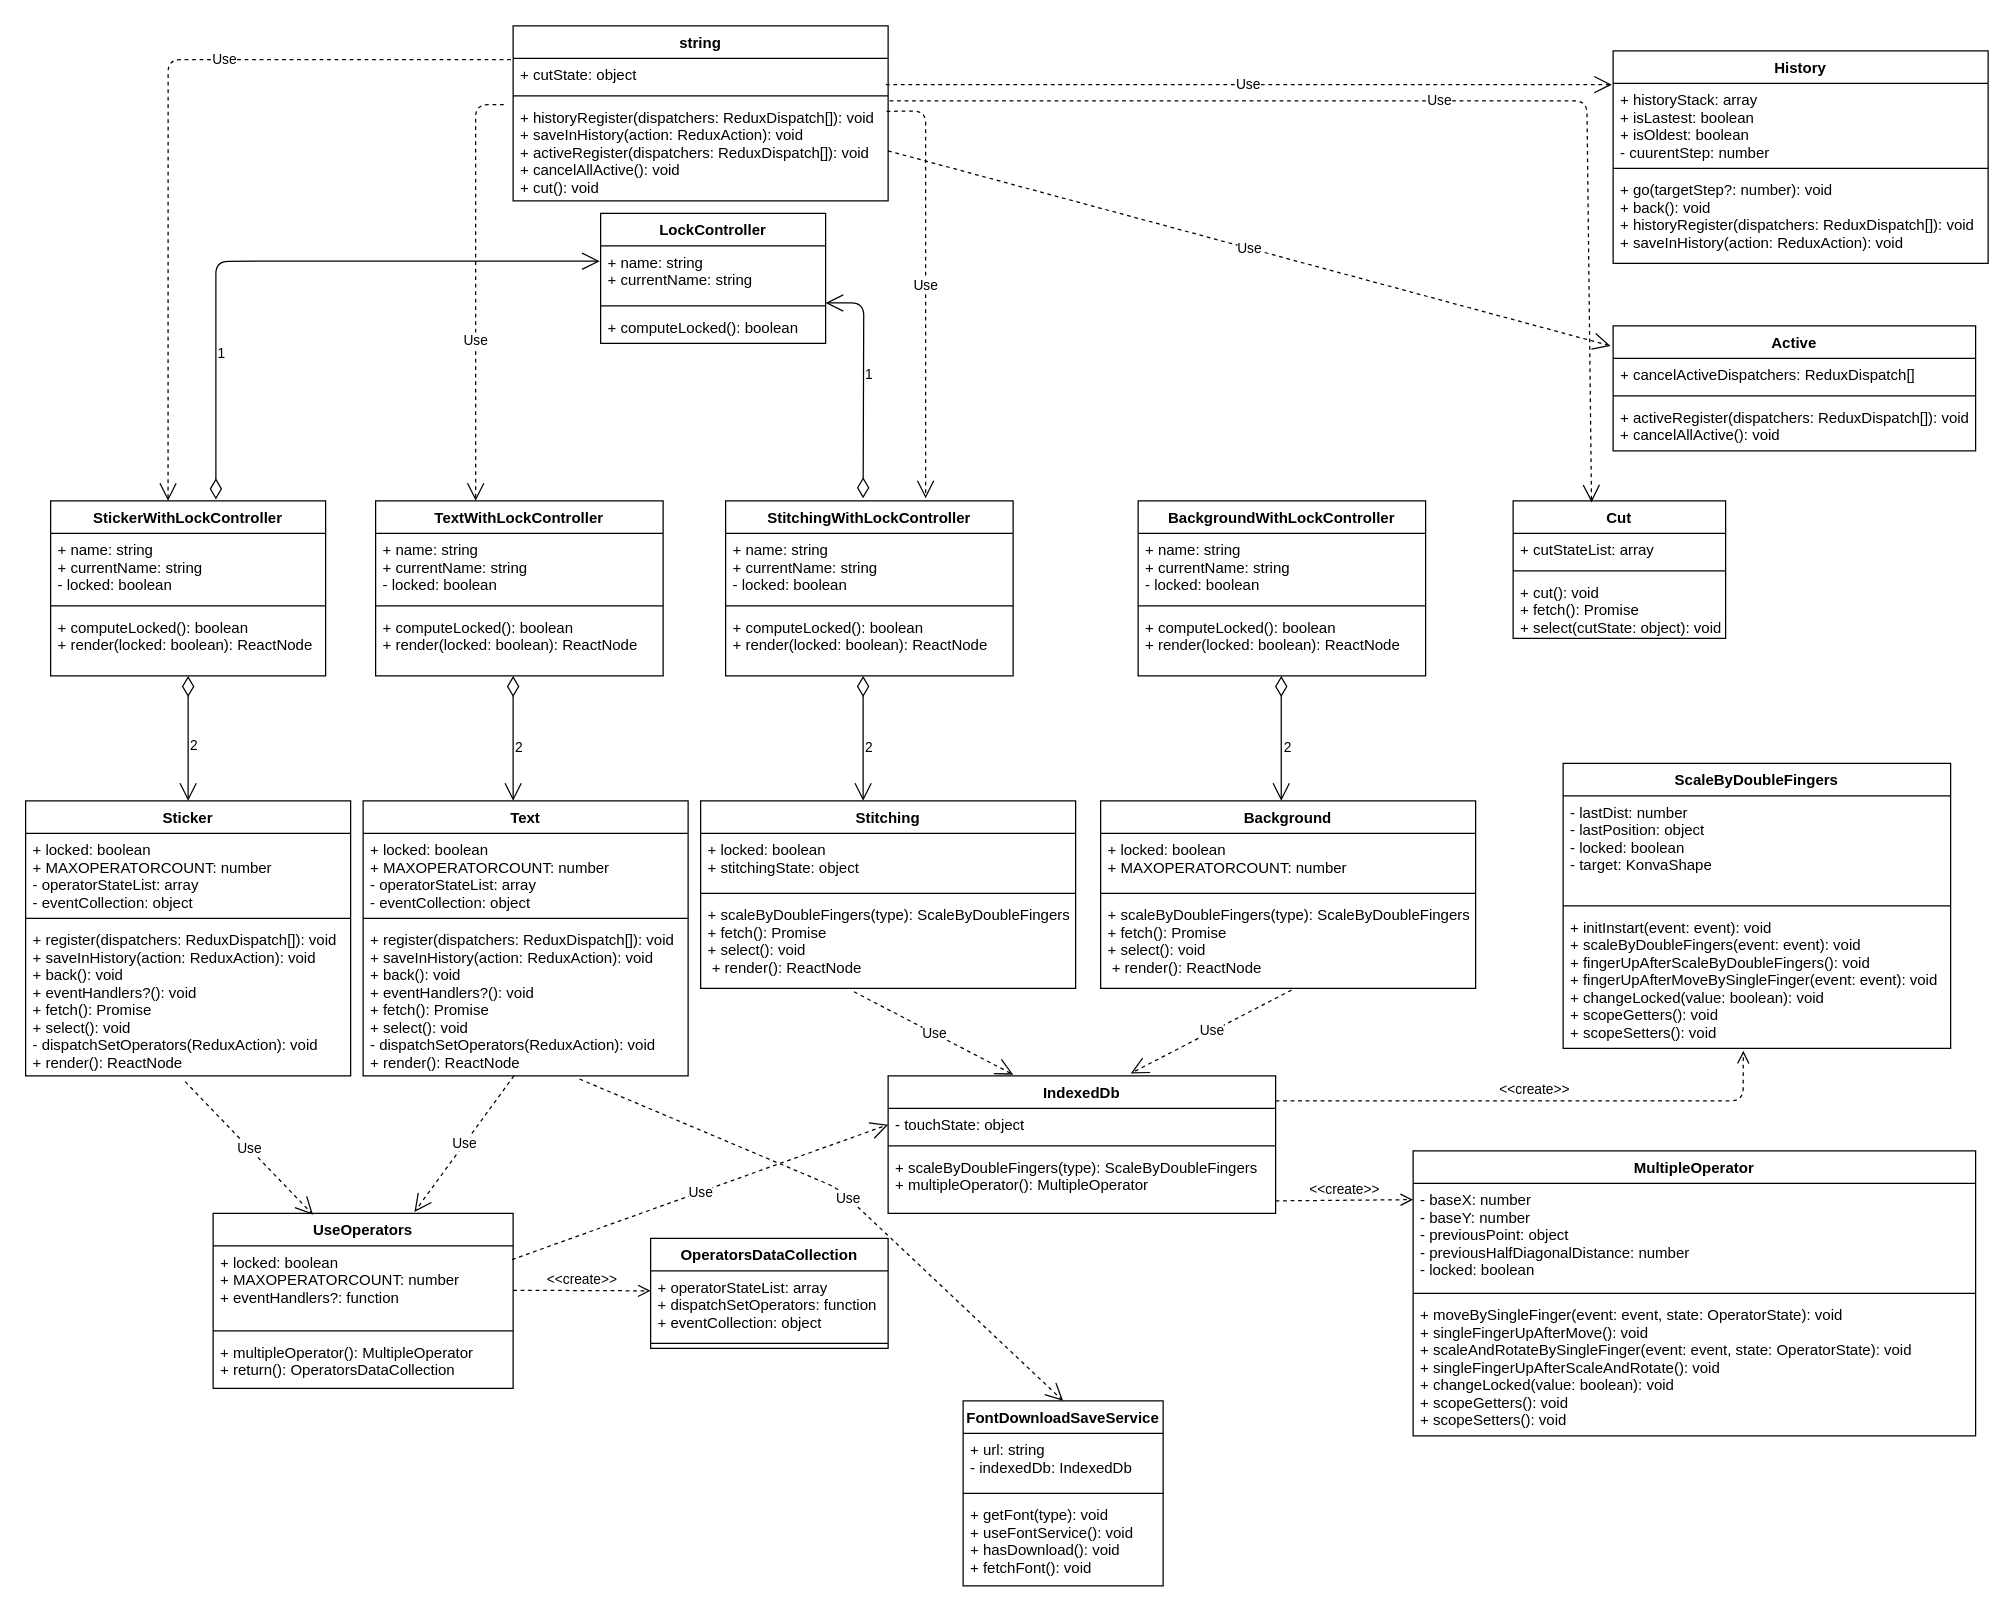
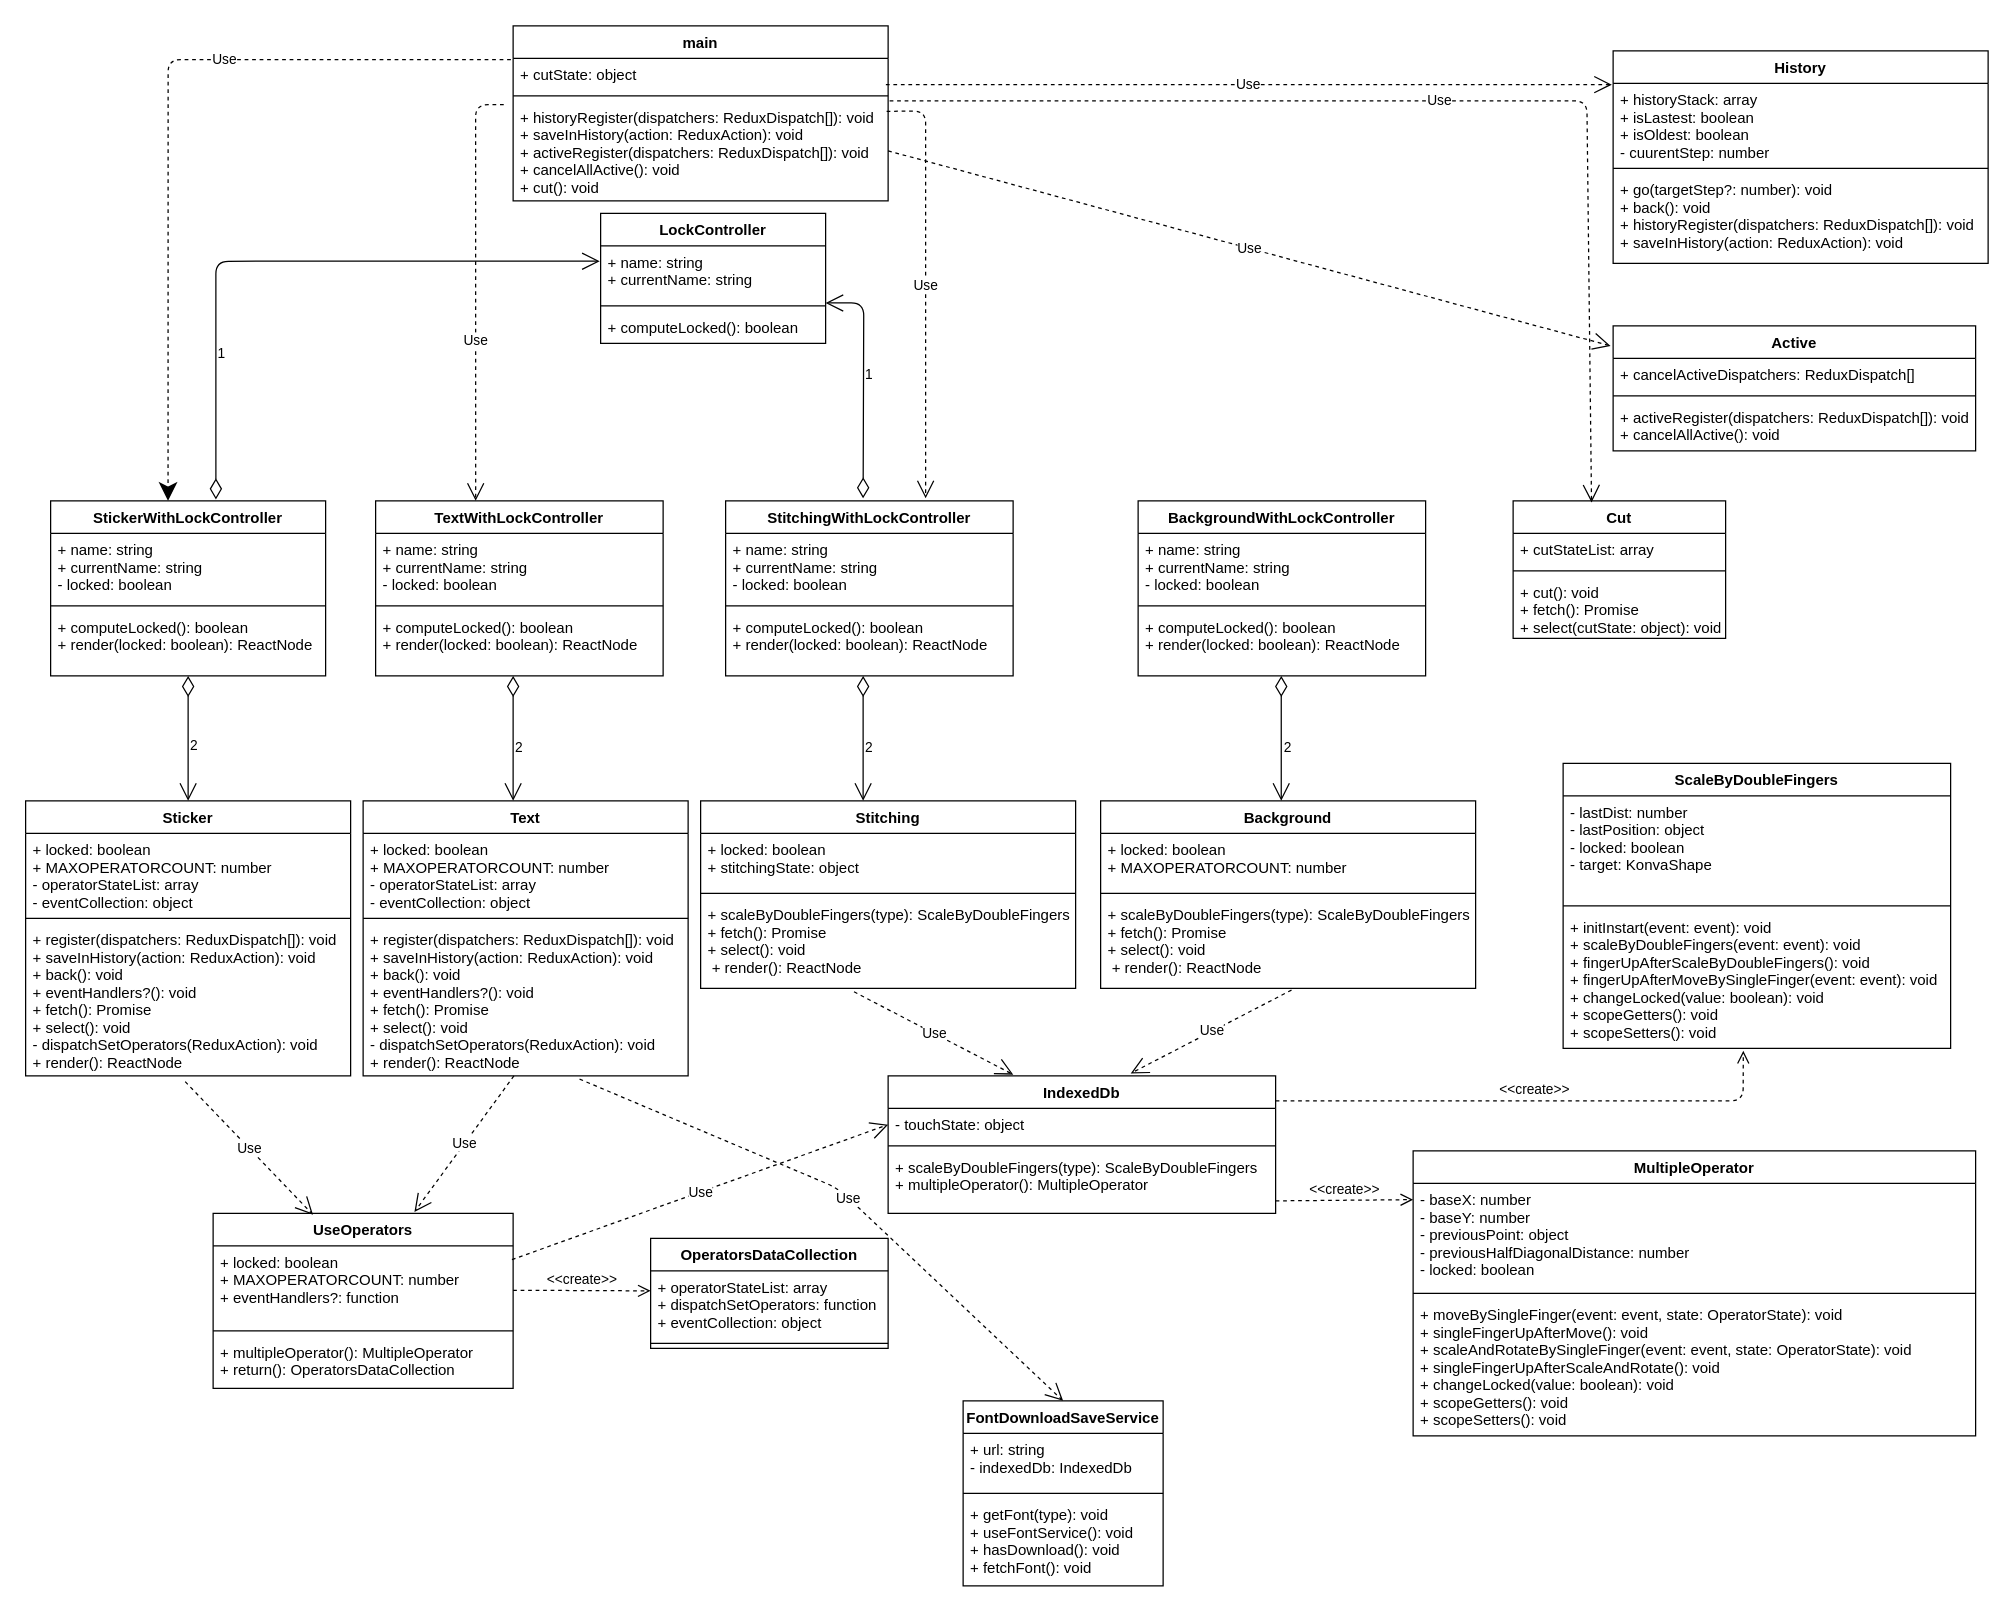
node "string": label "string" -> "main"
edge "+ cutState: object" -> "StickerWithLockController": arrowhead open -> classic
